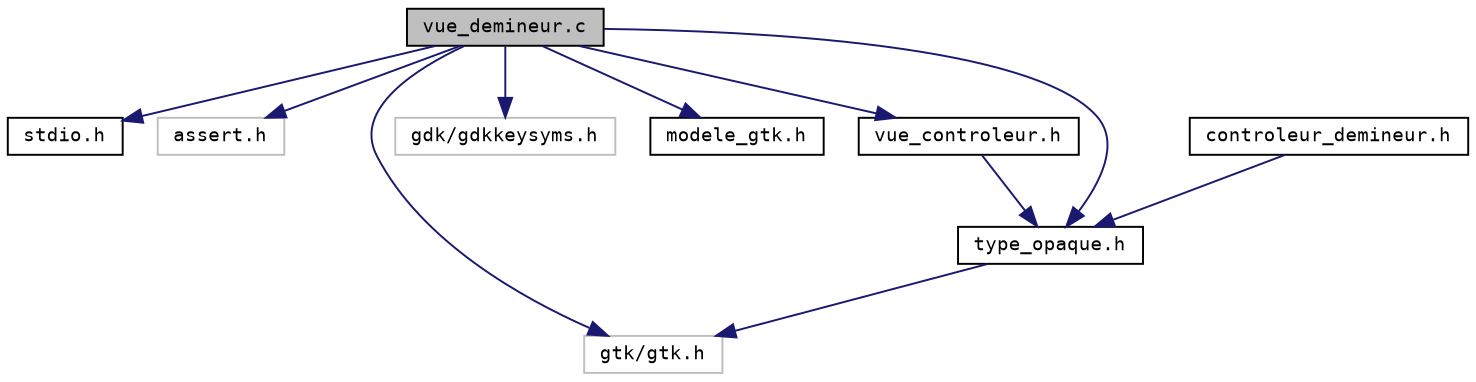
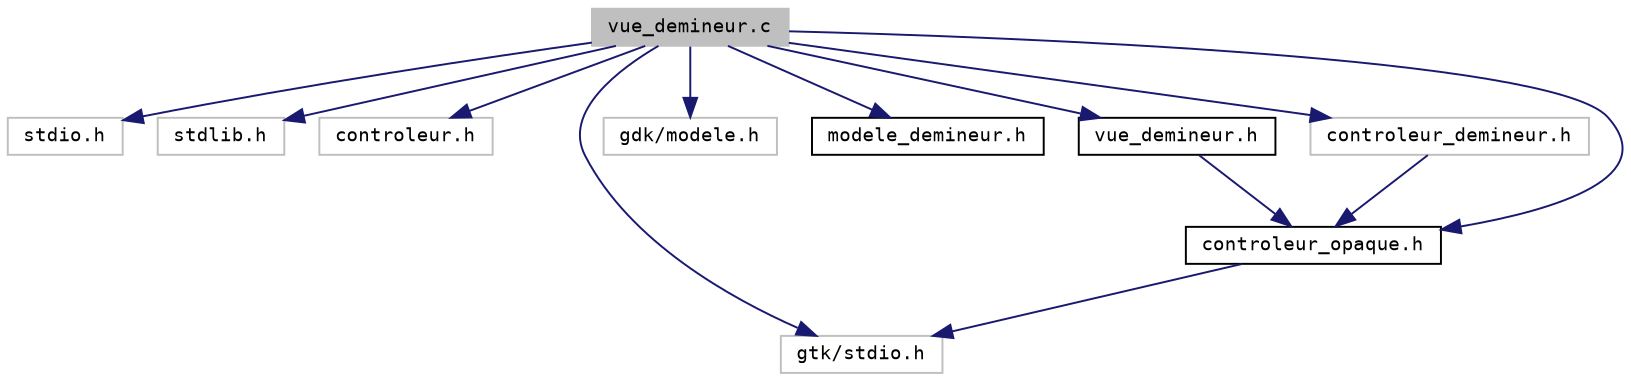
node "vue_demineur.c": color black -> grey75
edge "vue_demineur.c" -> "controleur_demineur.h": added
node "stdio.h": color black -> grey75
node "assert.h": label "assert.h" -> "controleur.h"
node "stdlib.h": added
node "gdk/gdkkeysyms.h": label "gdk/gdkkeysyms.h" -> "gdk/modele.h"
node "modele_gtk.h": label "modele_gtk.h" -> "modele_demineur.h"
node "vue_controleur.h": label "vue_controleur.h" -> "vue_demineur.h"
node "controleur_demineur.h": color black -> grey75
node "type_opaque.h": label "type_opaque.h" -> "controleur_opaque.h"
node "gtk/gtk.h": label "gtk/gtk.h" -> "gtk/stdio.h"
